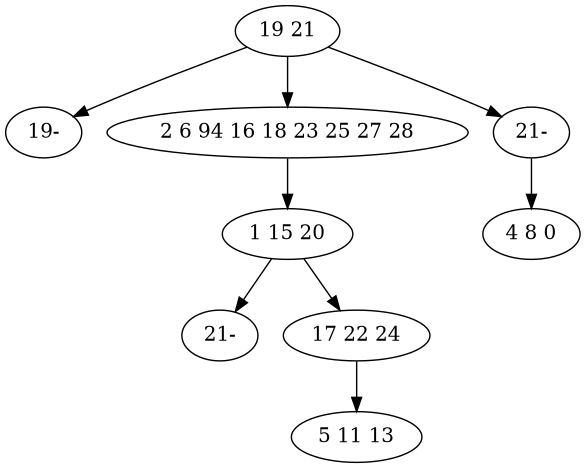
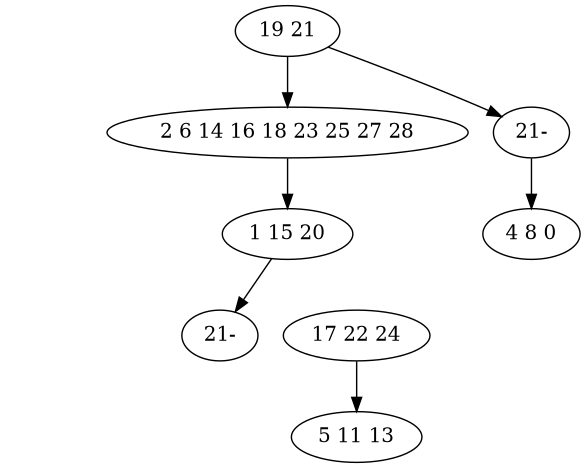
node "19-": removed
node "2 6 94 16 18 23 25 27 28": label "2 6 94 16 18 23 25 27 28" -> "2 6 14 16 18 23 25 27 28"
edge "1 15 20" -> "17 22 24": removed
